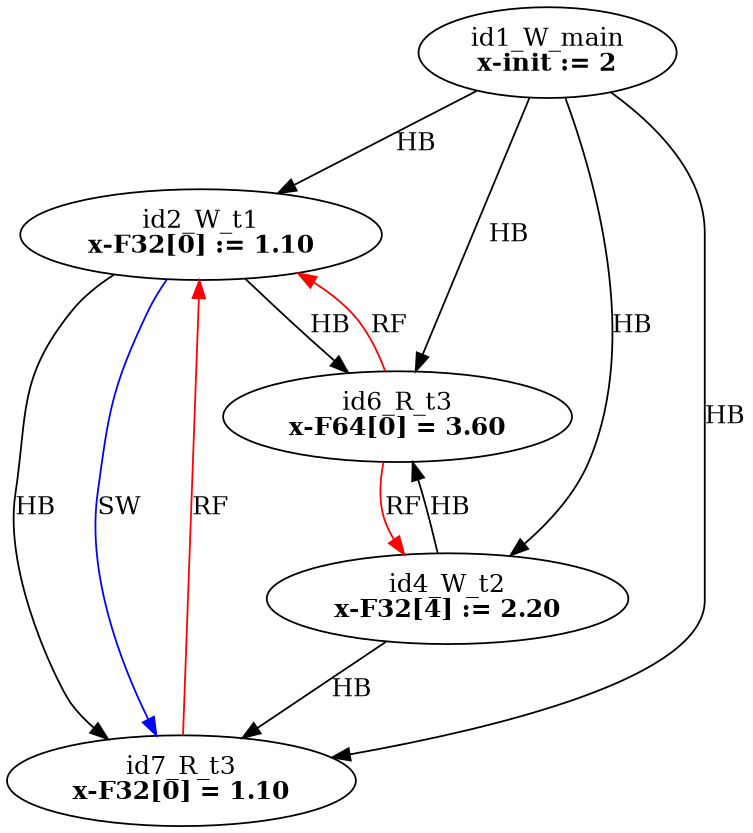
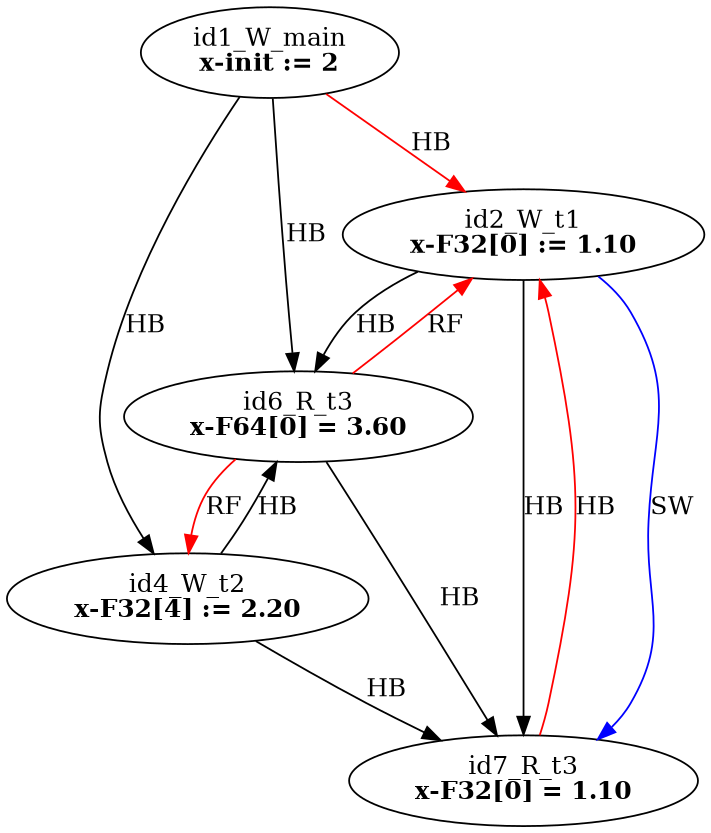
edge "id1_W_main" -> "id2_W_t1": color black -> red
edge "id7_R_t3" -> "id2_W_t1": label "RF" -> "HB"
edge "id1_W_main" -> "id7_R_t3": now "id6_R_t3" -> "id7_R_t3"
